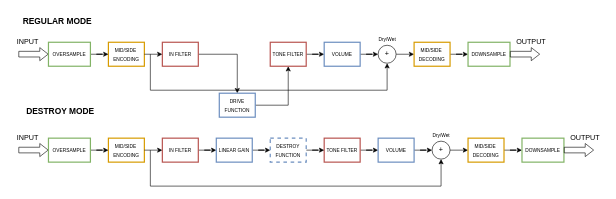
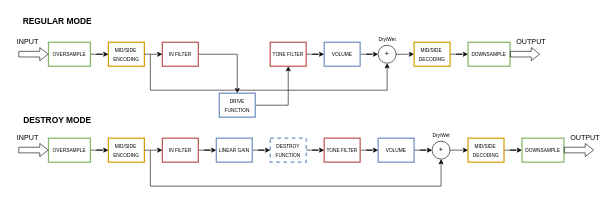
node "DESTROY MODE": moved (60, 111) -> (57, 120)
